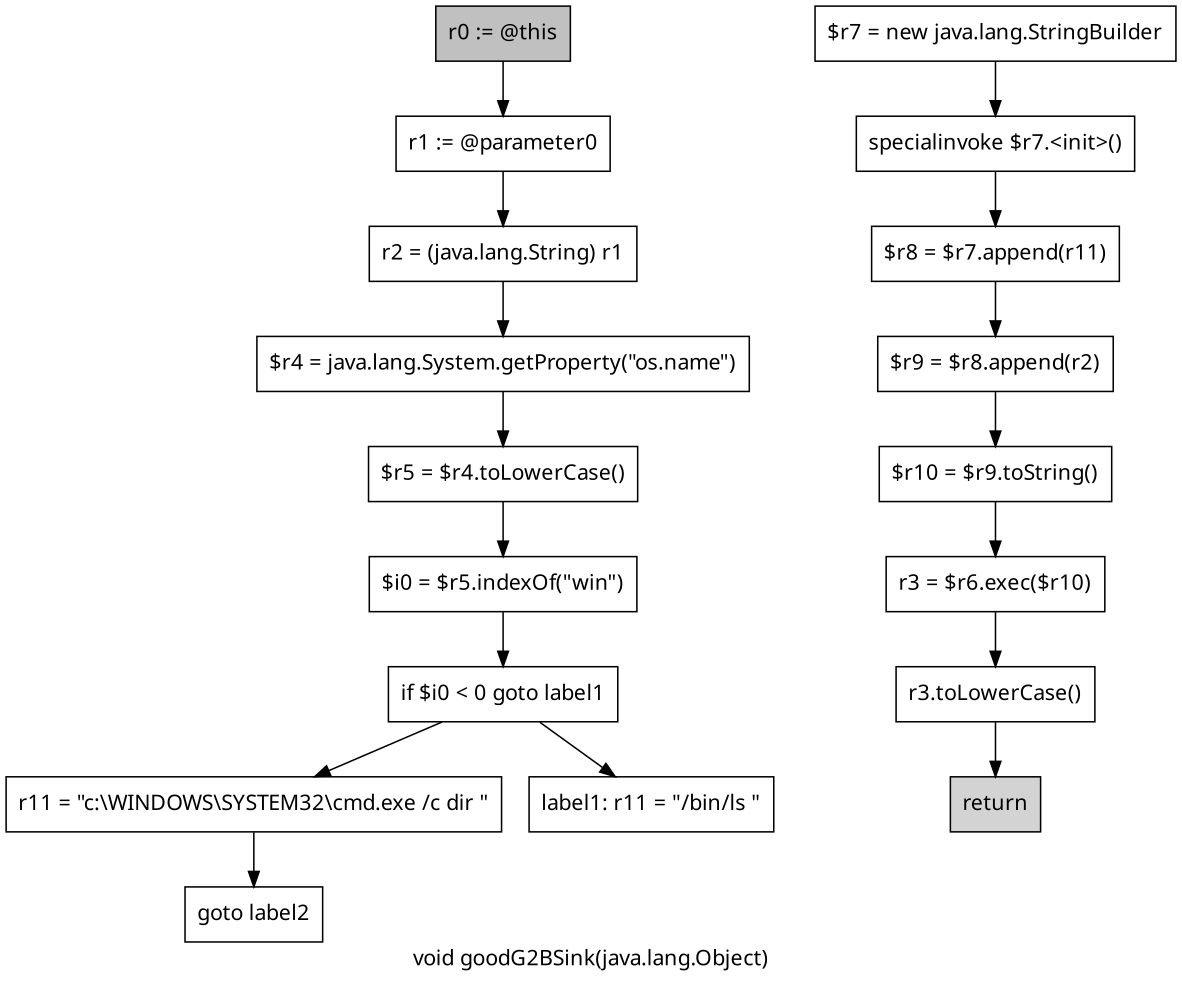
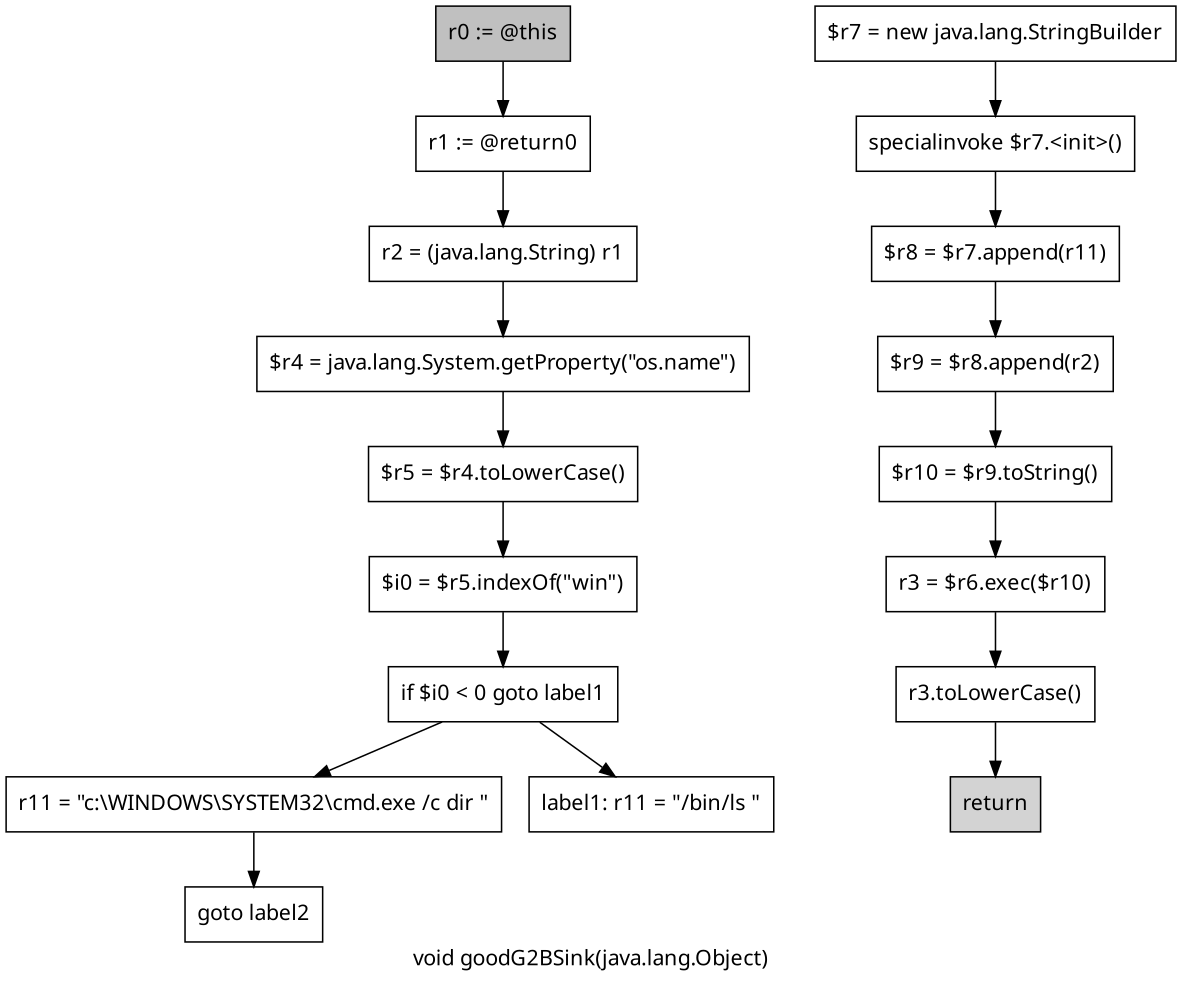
node "r1 := @parameter0": label "r1 := @parameter0" -> "r1 := @return0"
